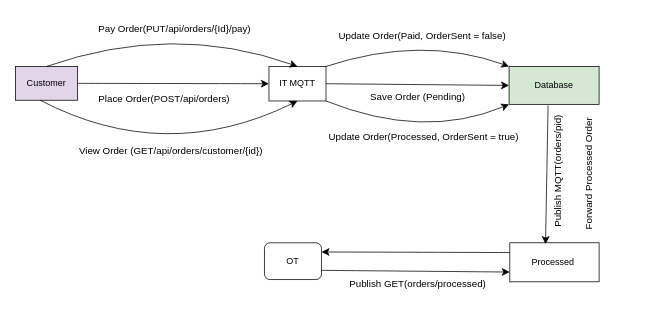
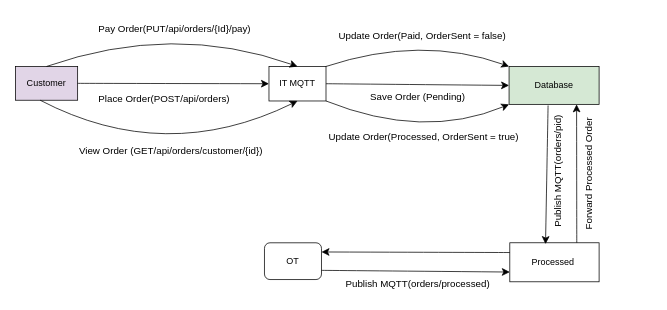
edge "Processed" -> "Database": added
node "Publish GET(orders/processed)": label "Publish GET(orders/processed)" -> "Publish MQTT(orders/processed)"
